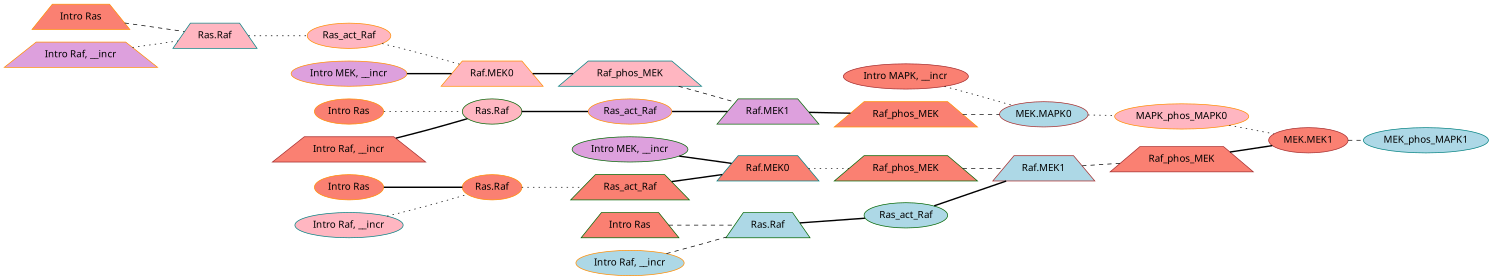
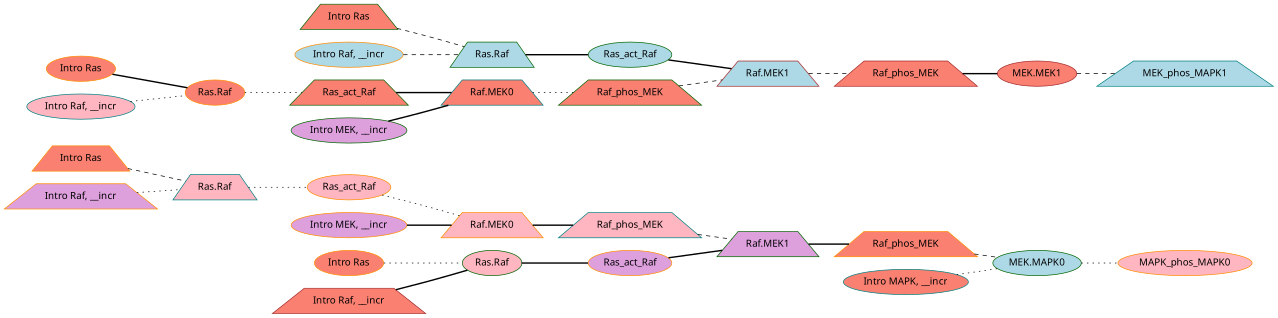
node "Intro MAPK, __incr": color brown -> teal
node "MEK.MAPK0": color brown -> darkgreen
edge "MAPK_phos_MAPK0" -- "MEK.MEK1": removed
node "MEK_phos_MAPK1": shape ellipse -> trapezium
